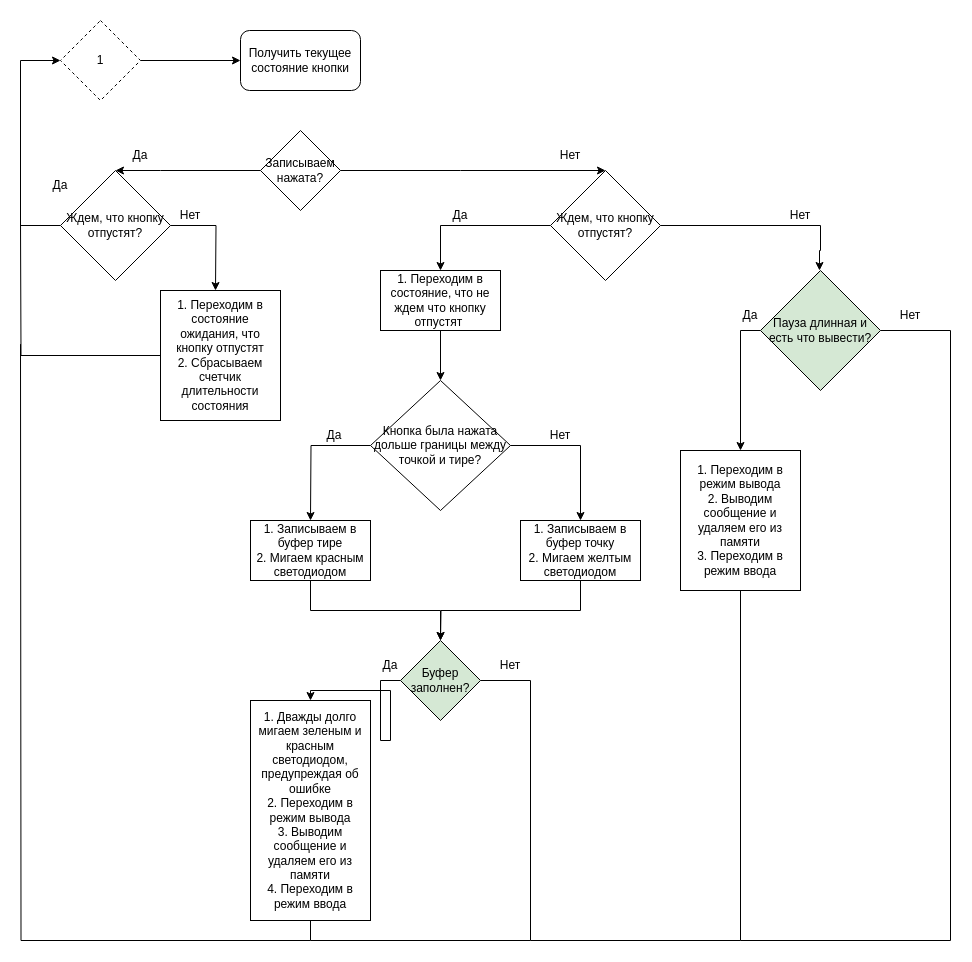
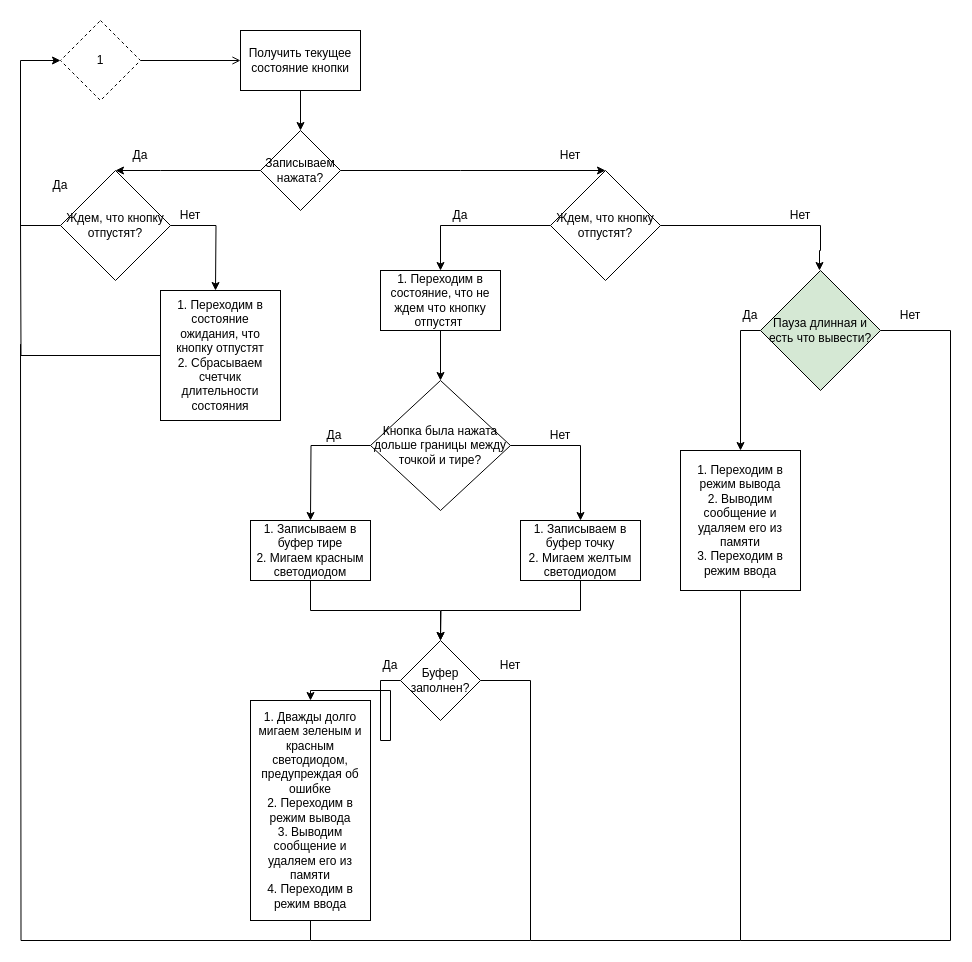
edge "1" -> "Получить текущее состояние кнопки": arrowhead classic -> open
node "Получить текущее состояние кнопки": shape rounded rectangle -> rectangle
edge "Получить текущее состояние кнопки" -> "Записываем нажата?": added
node "Буфер заполнен?": fillcolor #d5e8d4 -> #ffffff
